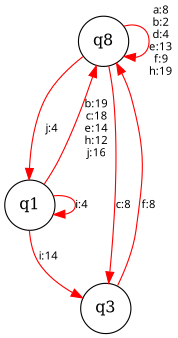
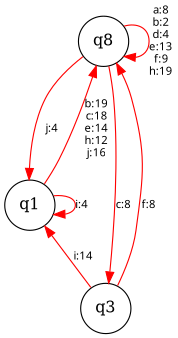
edge "q1" -> "q3": reversed
